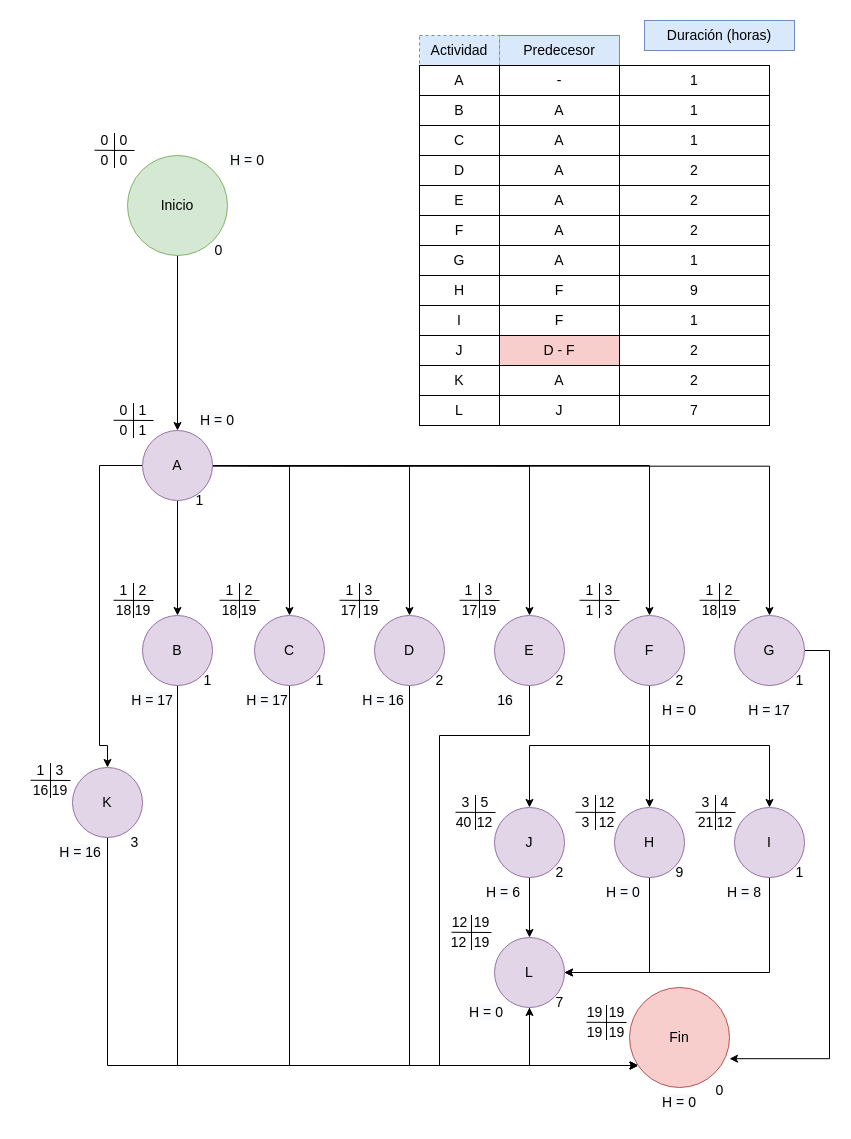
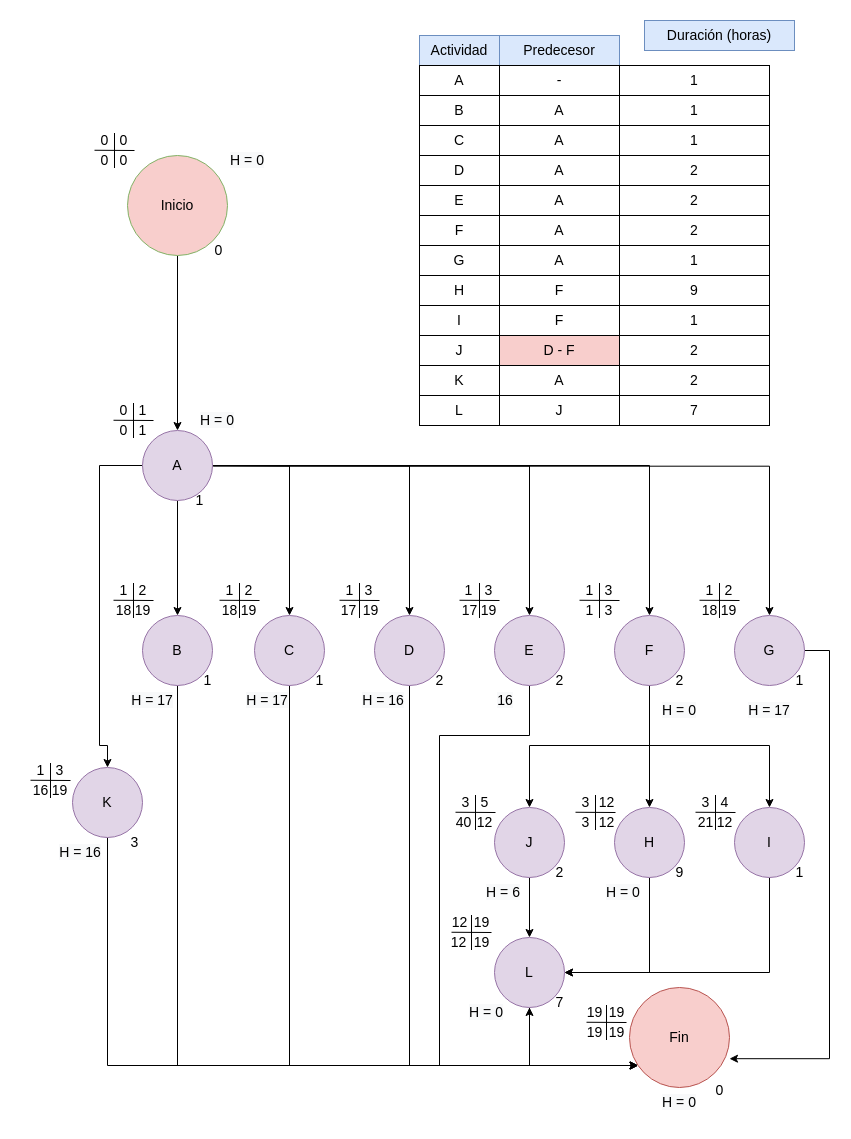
node "Actividad": style dashed -> solid
node "Inicio": fillcolor #d5e8d4 -> #f8cecc
node "H = 8": removed
